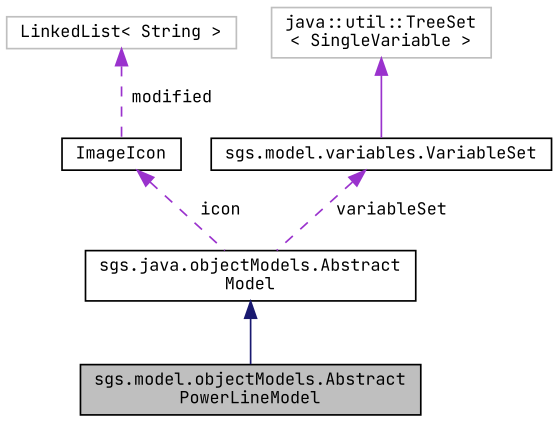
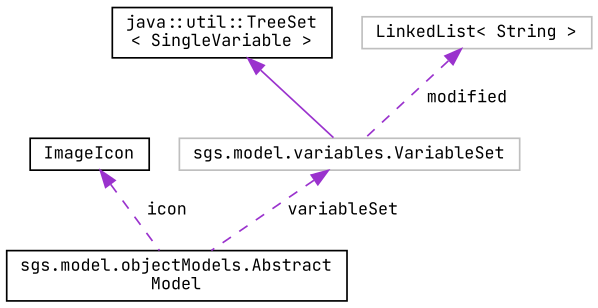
node "java::util::TreeSet < SingleVariable >": color grey75 -> black
edge "ImageIcon" -> "LinkedList< String >": now "sgs.model.variables.VariableSet" -> "LinkedList< String >"
node "sgs.model.variables.VariableSet": color black -> grey75
node "sgs.java.objectModels.Abstract Model": label "sgs.java.objectModels.Abstract Model" -> "sgs.model.objectModels.Abstract Model"
node "sgs.model.objectModels.Abstract PowerLineModel": removed
